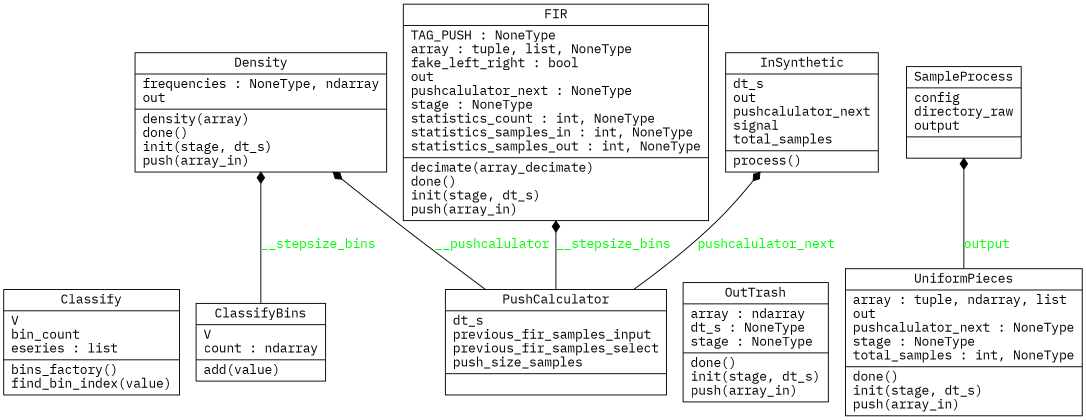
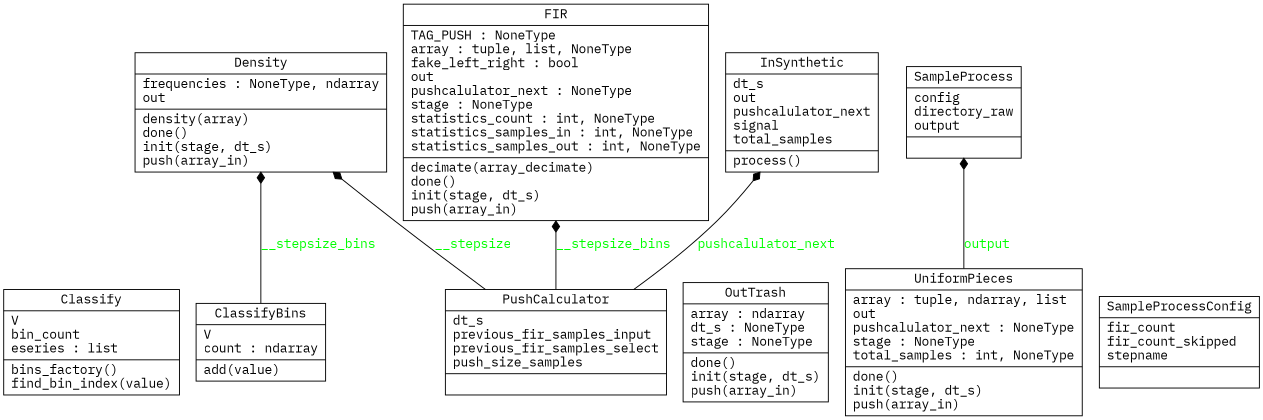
edge "PushCalculator" -> "Density": label "__pushcalulator" -> "__stepsize"
node "SampleProcessConfig": added
